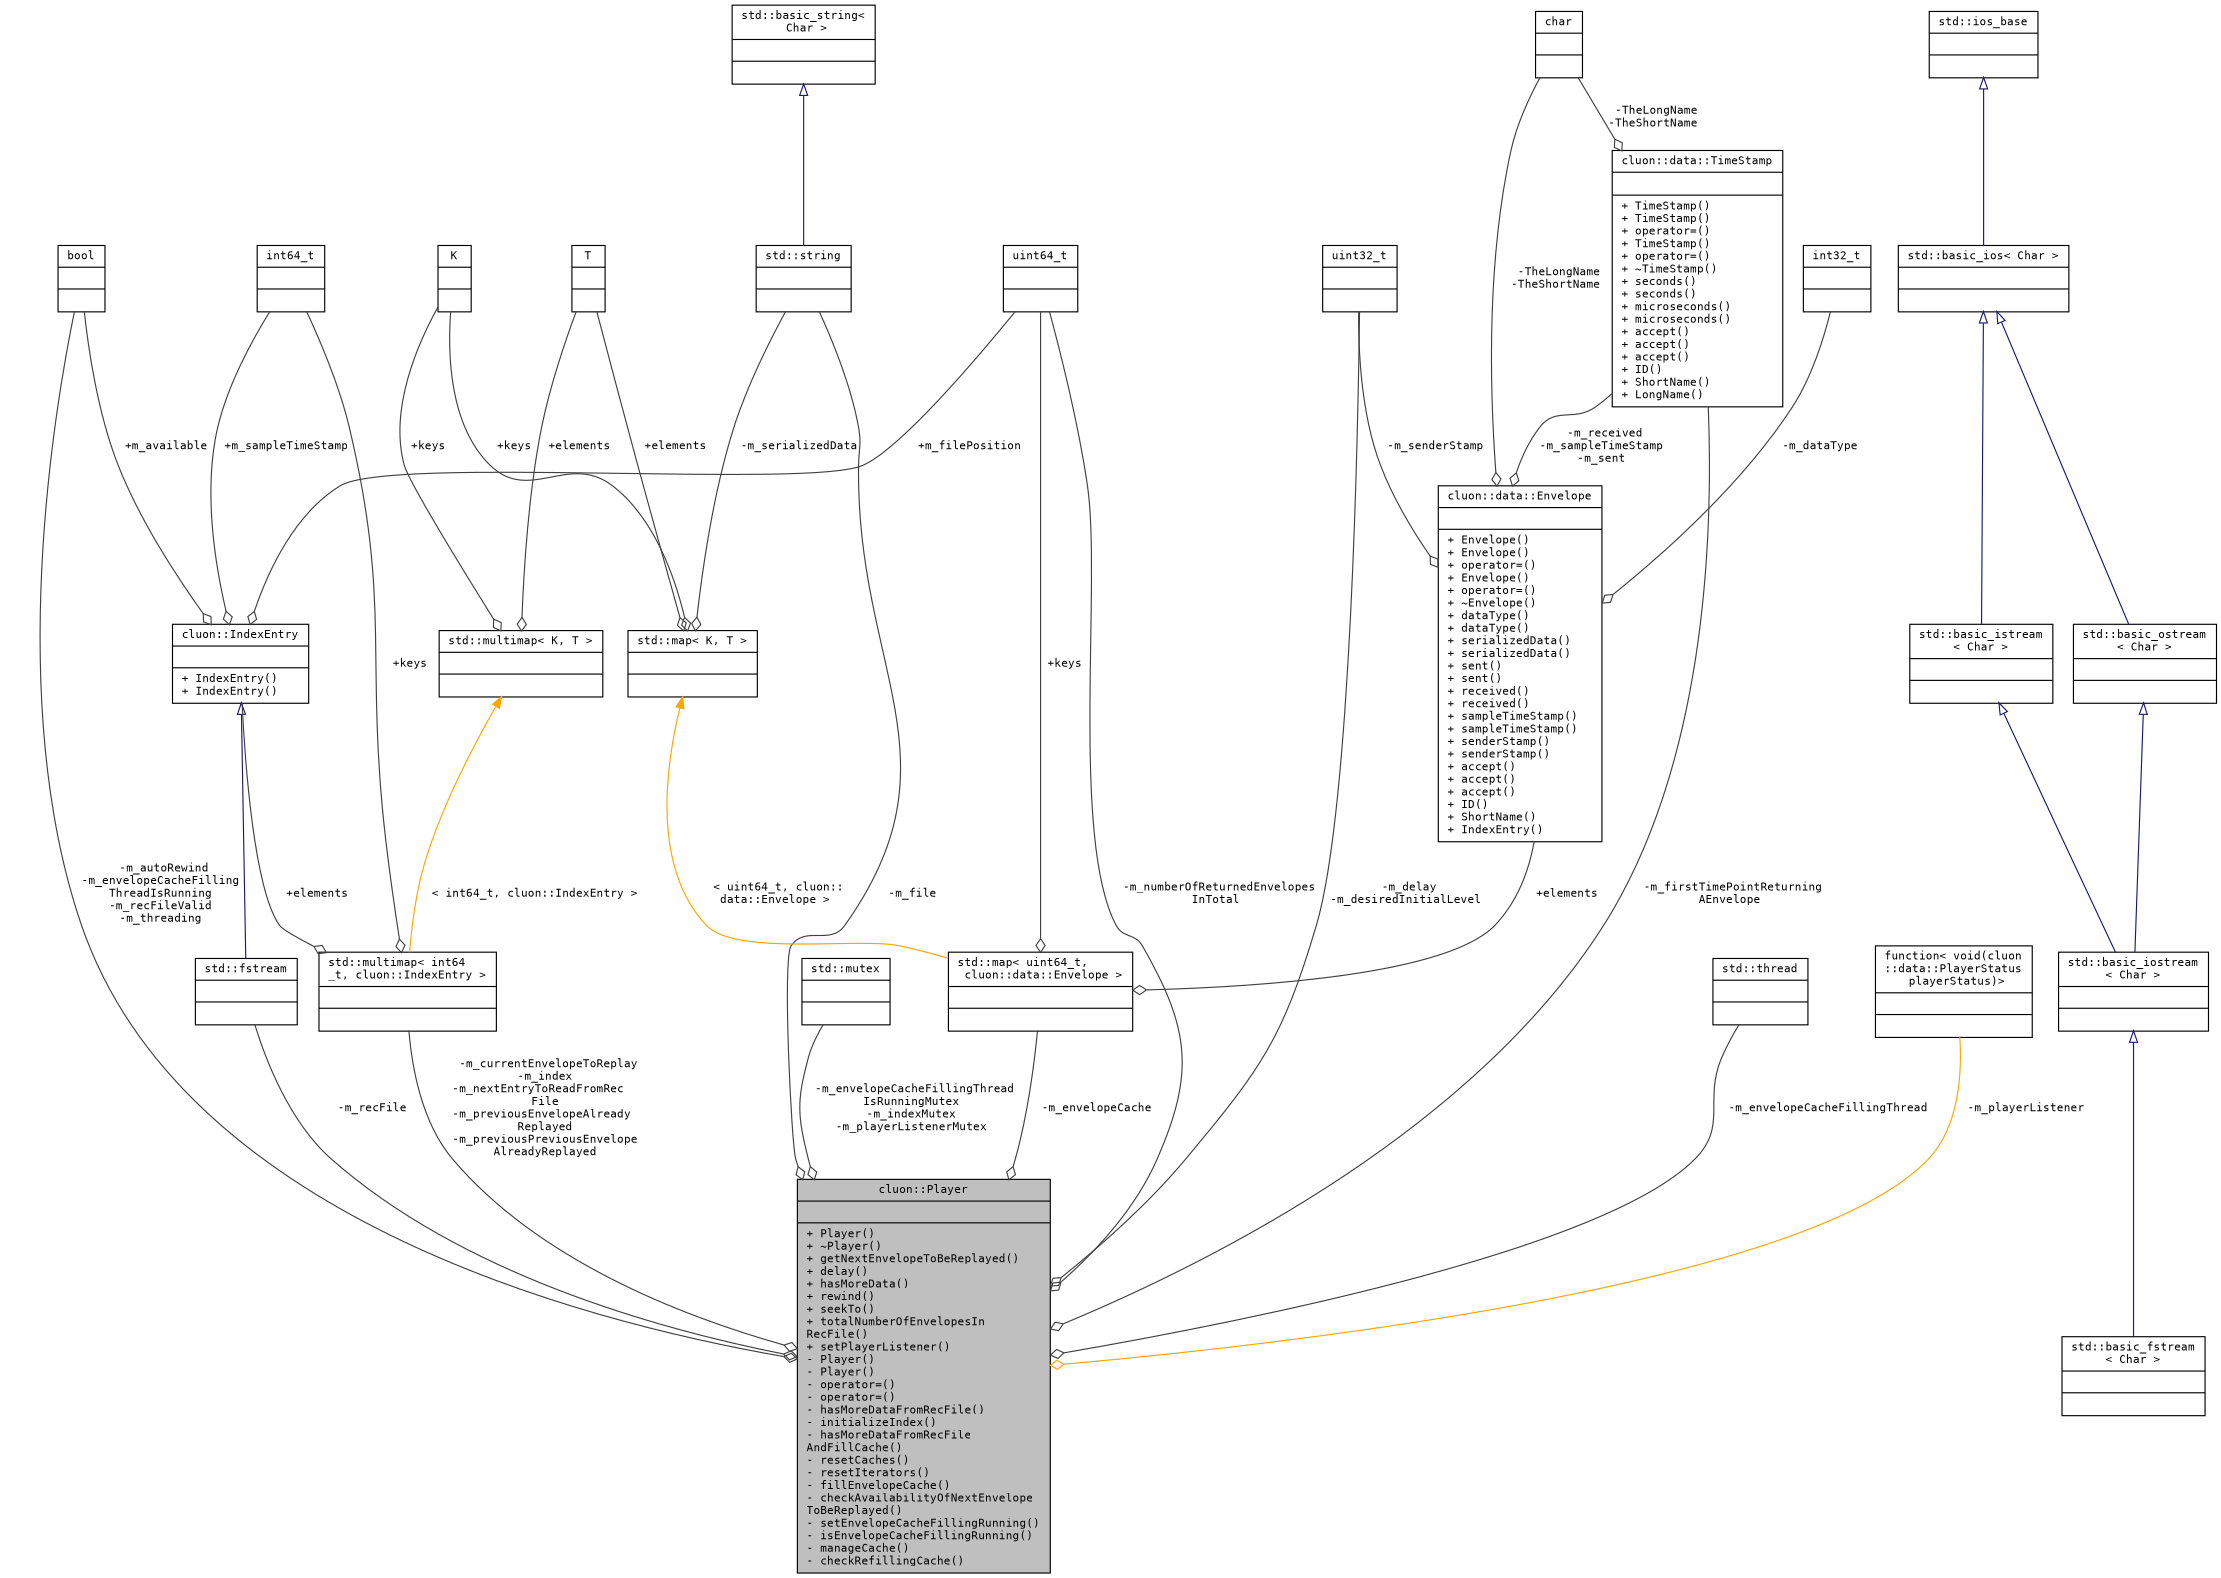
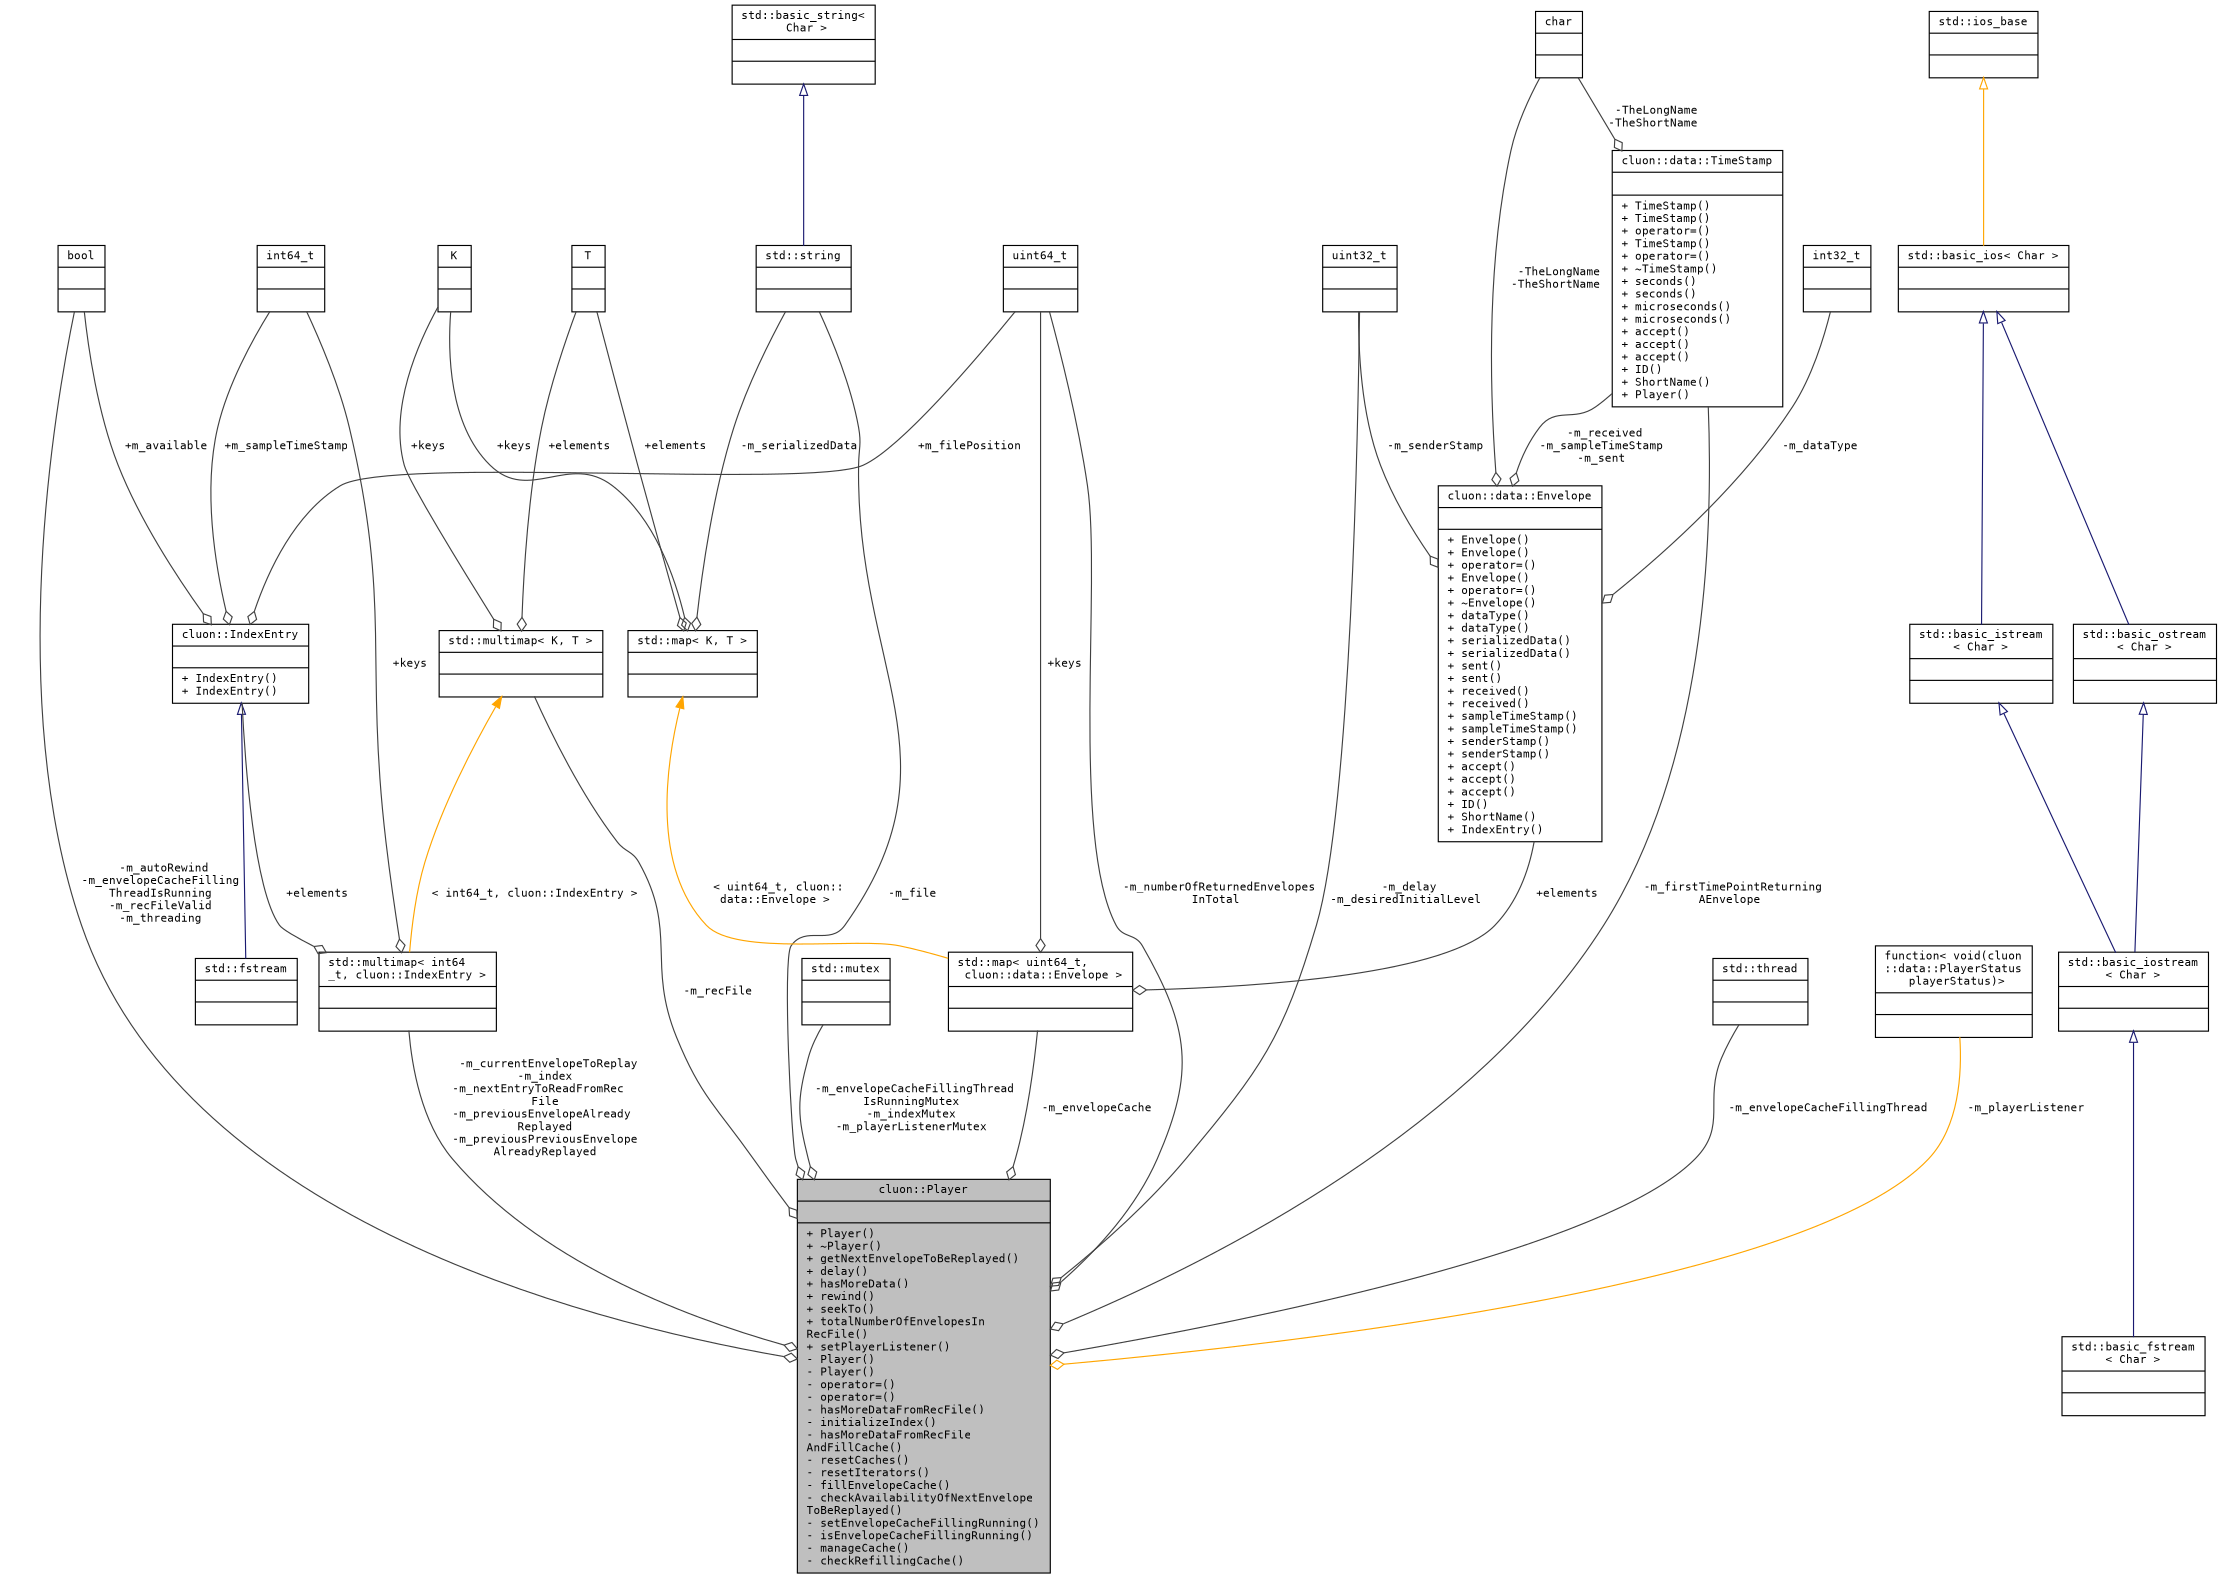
edge "std::basic_ios< Char >" -> "std::ios_base": color midnightblue -> orange
node "cluon::data::TimeStamp": text "+ LongName()" -> "+ Player()"
edge "std::fstream" -> "cluon::Player": now "std::multimap< K, T >" -> "cluon::Player"
